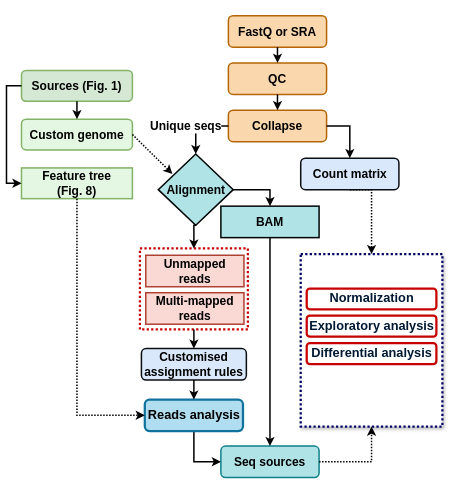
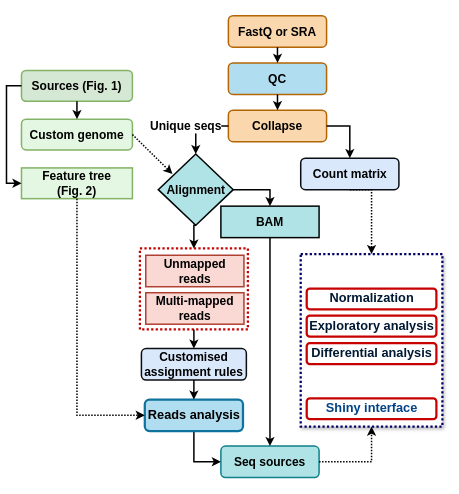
node "QC": fillcolor #fad7ac -> #b1ddf0
node "Feature tree (Fig. 8)": label "Feature tree (Fig. 8)" -> "Feature tree (Fig. 2)"
node "Shiny interface": added
